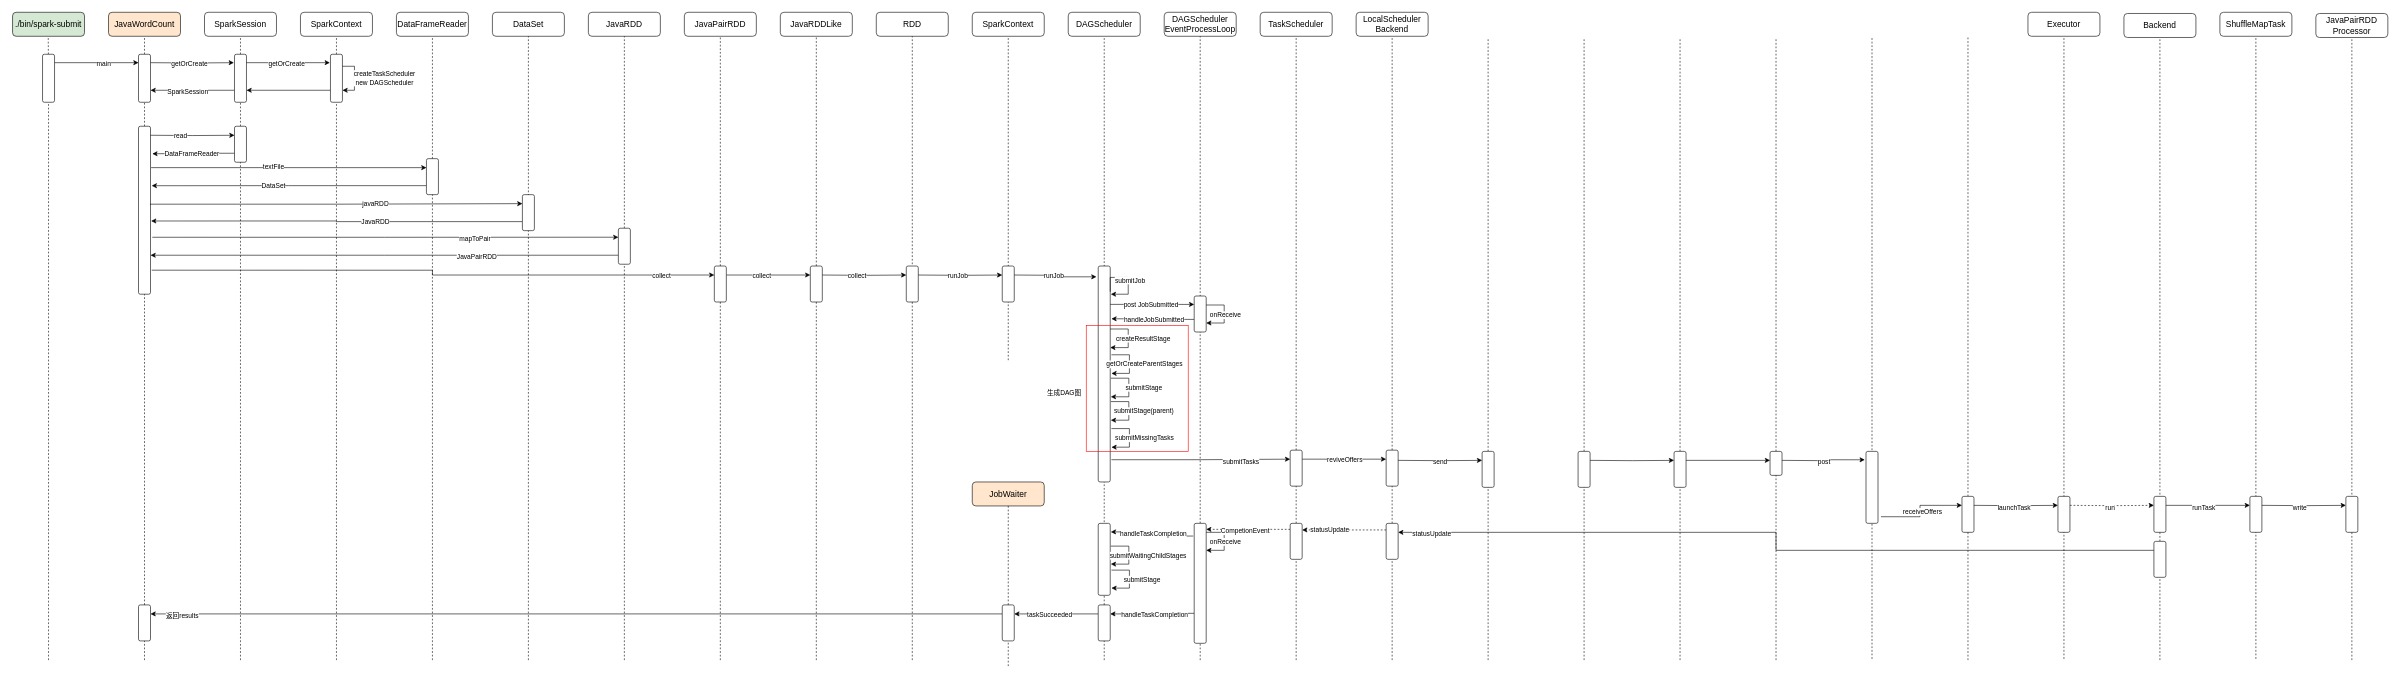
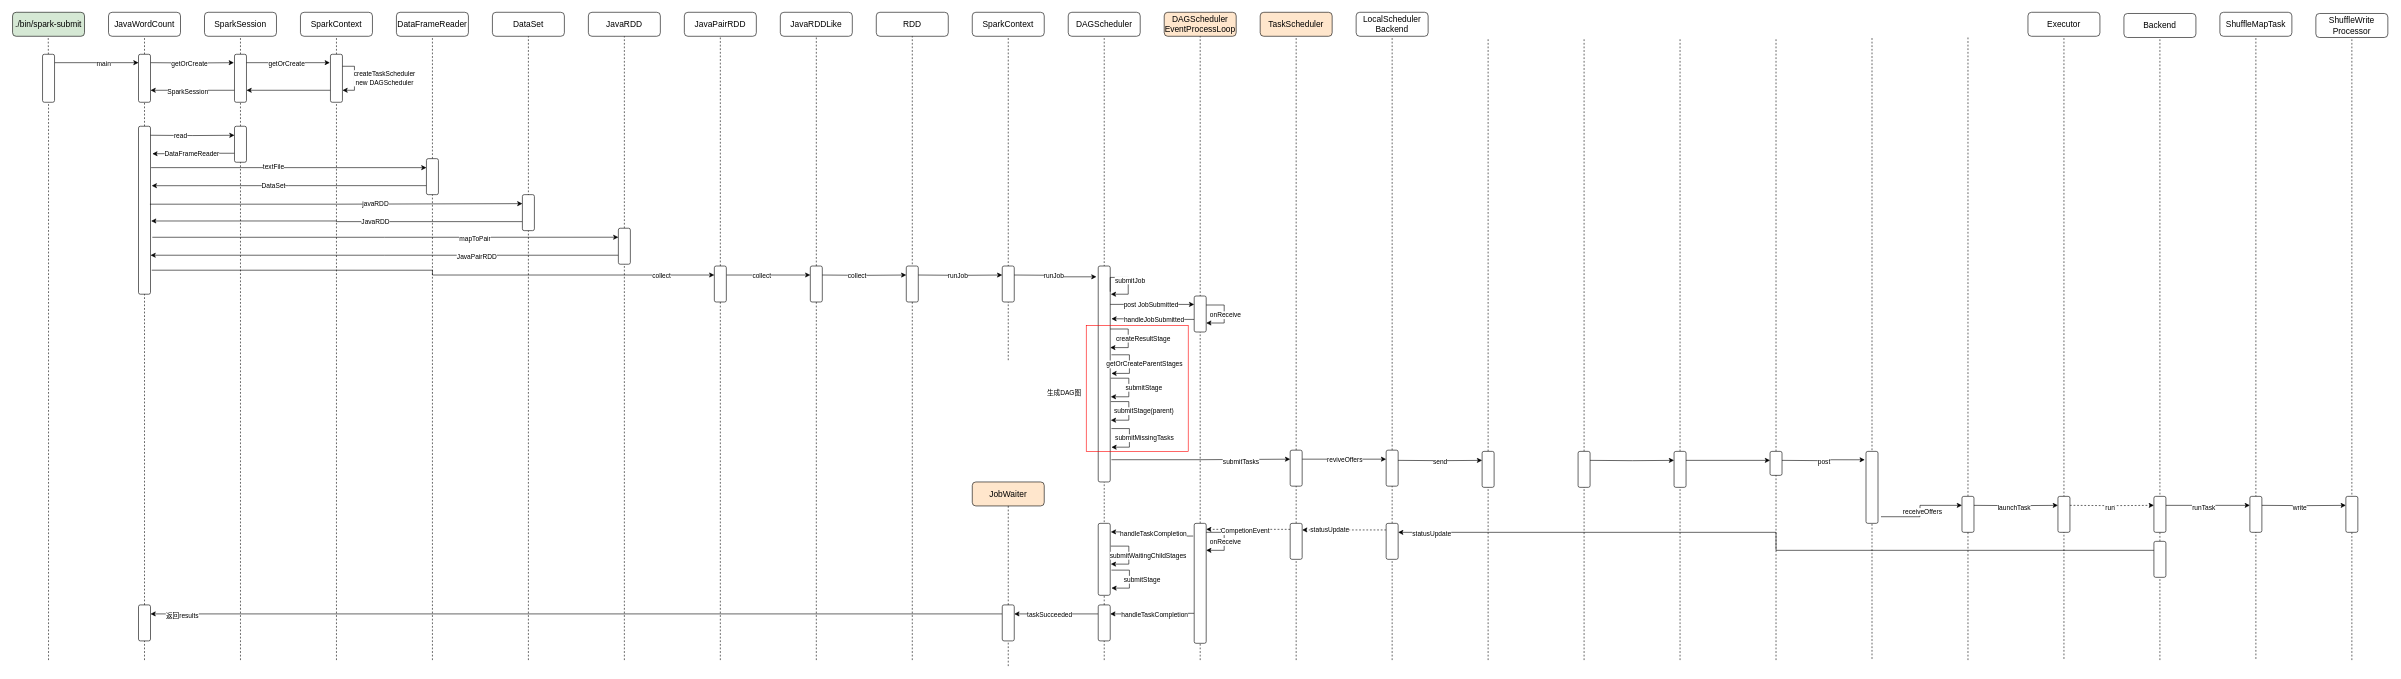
node "JavaWordCount": fillcolor #ffe6cc -> #ffffff
node "DAGScheduler EventProcessLoop": fillcolor #ffffff -> #ffe6cc
node "TaskScheduler": fillcolor #ffffff -> #ffe6cc
node "JavaPairRDD Processor": label "JavaPairRDD Processor" -> "ShuffleWrite Processor"
